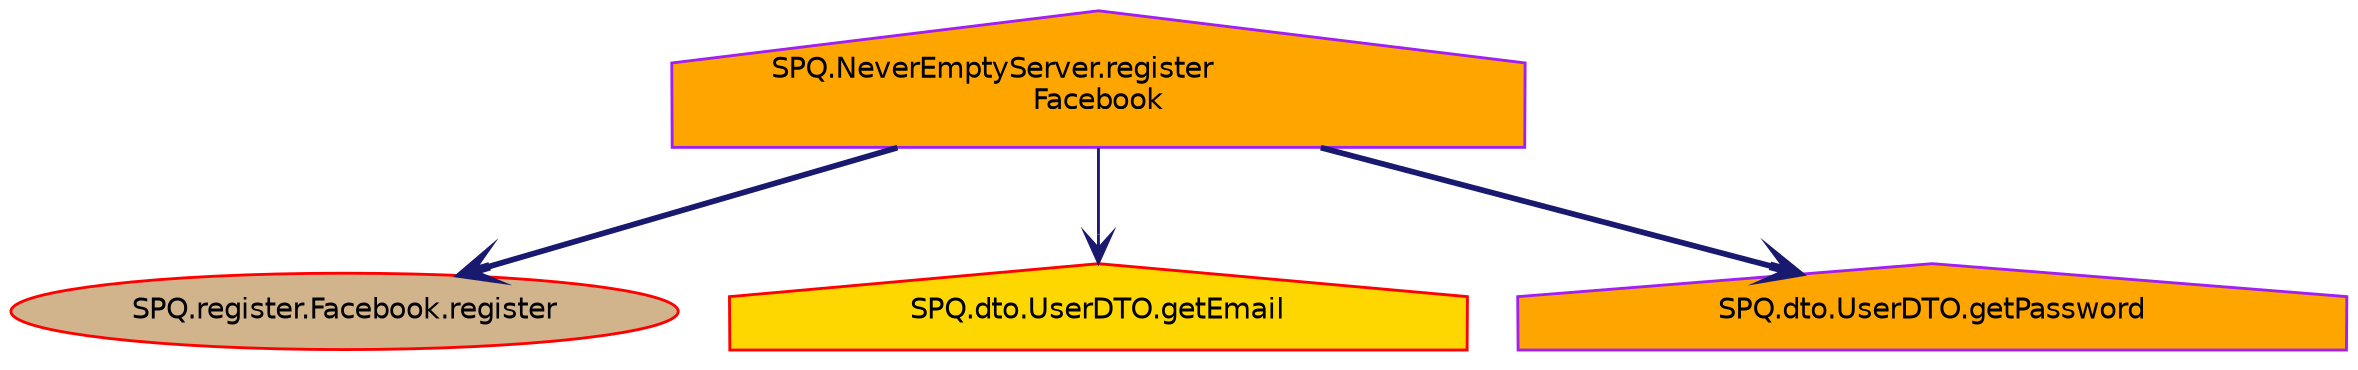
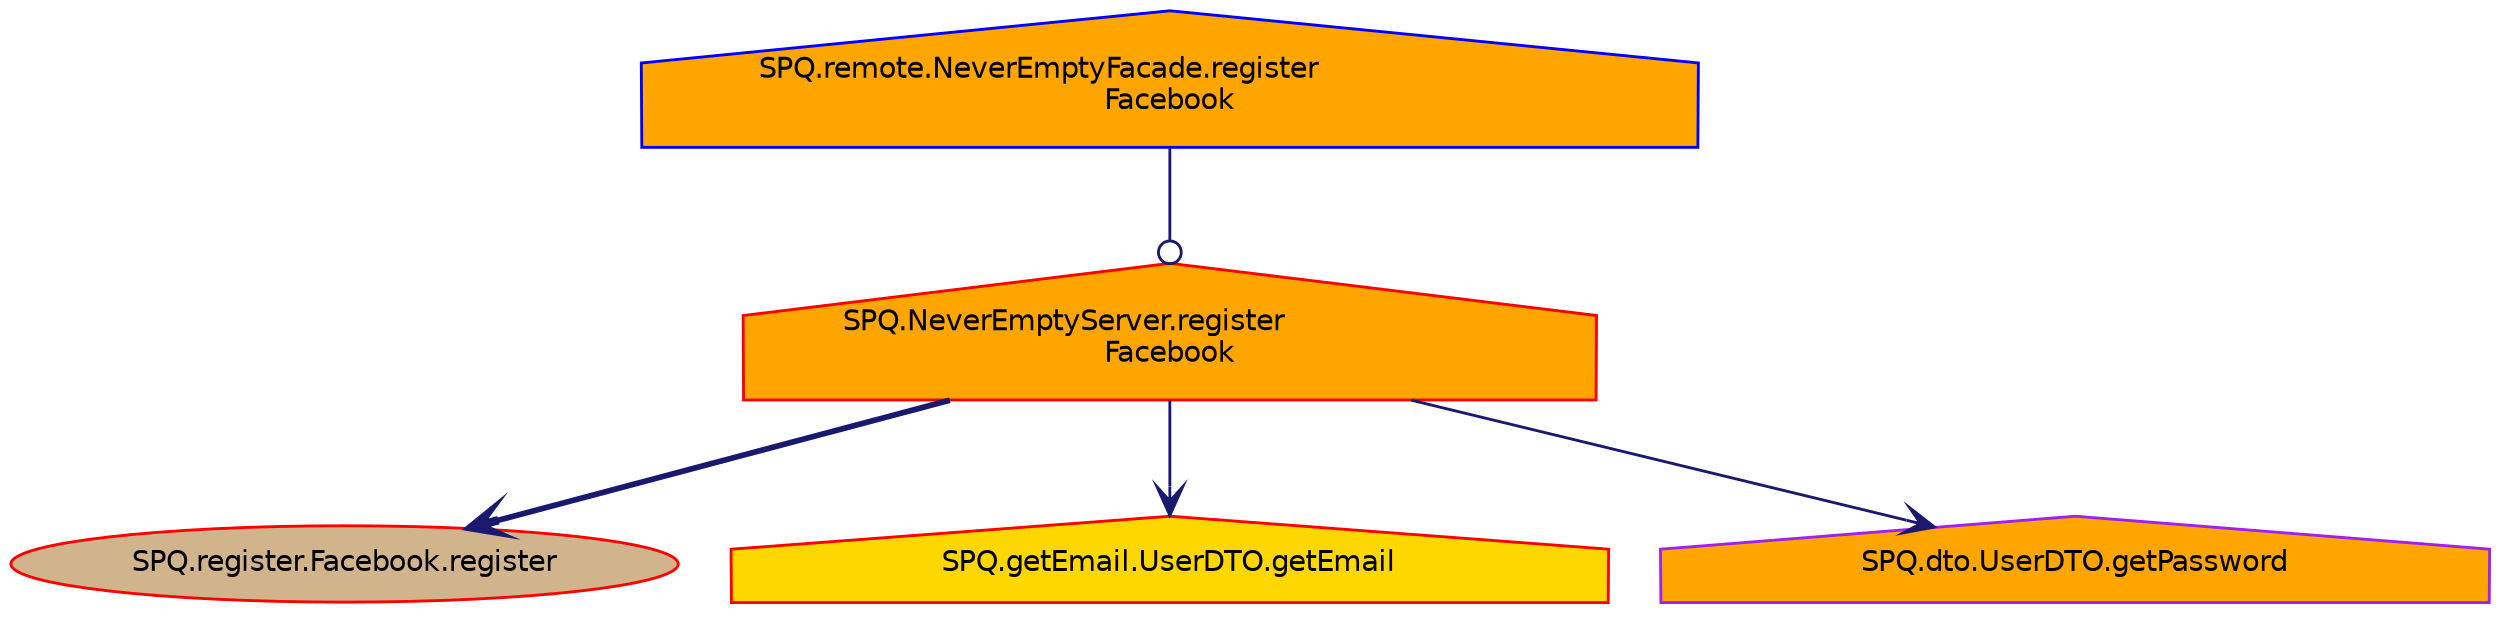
node "SPQ.NeverEmptyServer.register Facebook": color purple -> red
node "SPQ.remote.NeverEmptyFacade.register Facebook": added
edge "SPQ.NeverEmptyServer.register Facebook" -> "SPQ.dto.UserDTO.getPassword": style bold -> solid
node "SPQ.dto.UserDTO.getEmail": label "SPQ.dto.UserDTO.getEmail" -> "SPQ.getEmail.UserDTO.getEmail"
